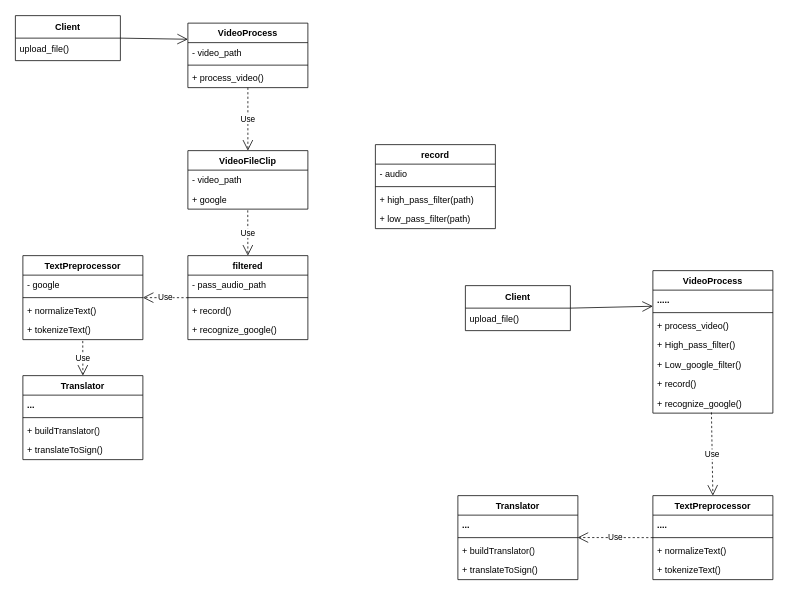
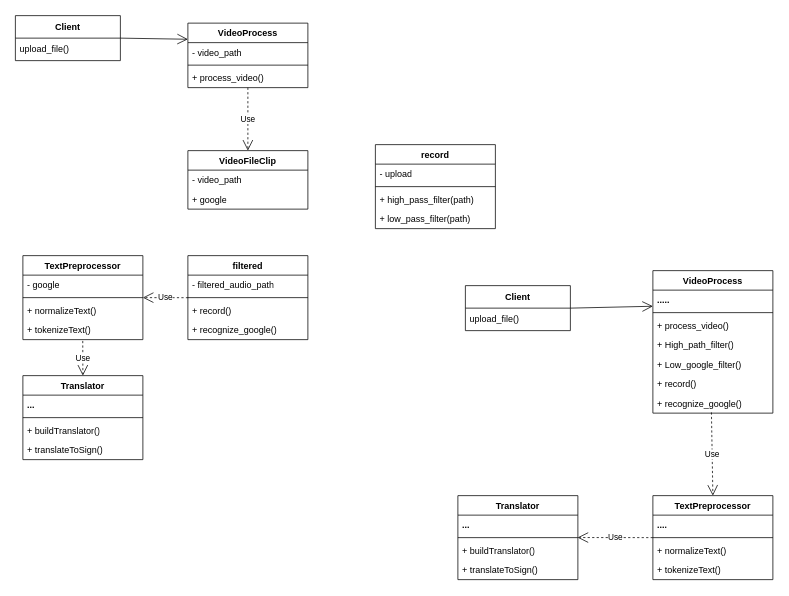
node "- audio": label "- audio" -> "- upload"
edge "+ google" -> "filtered": removed, label "Use"
node "- pass_audio_path": label "- pass_audio_path" -> "- filtered_audio_path"
node "+ High_pass_filter()": label "+ High_pass_filter()" -> "+ High_path_filter()"
